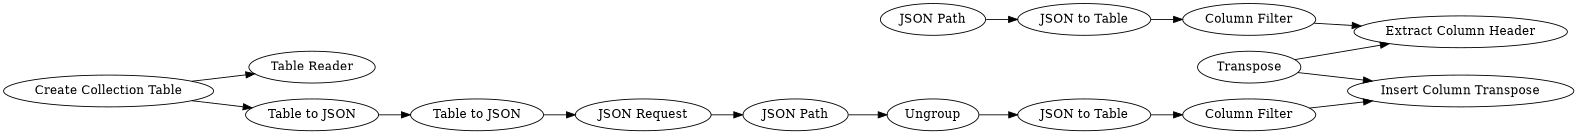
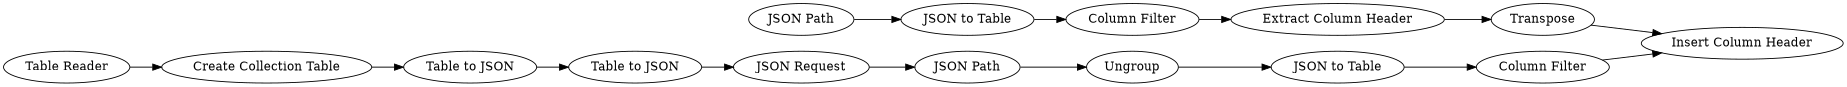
edge "Transpose" -> "Extract Column Header": reversed
edge "Create Collection Table" -> "Table Reader": reversed
node "Insert Column Transpose": label "Insert Column Transpose" -> "Insert Column Header"
